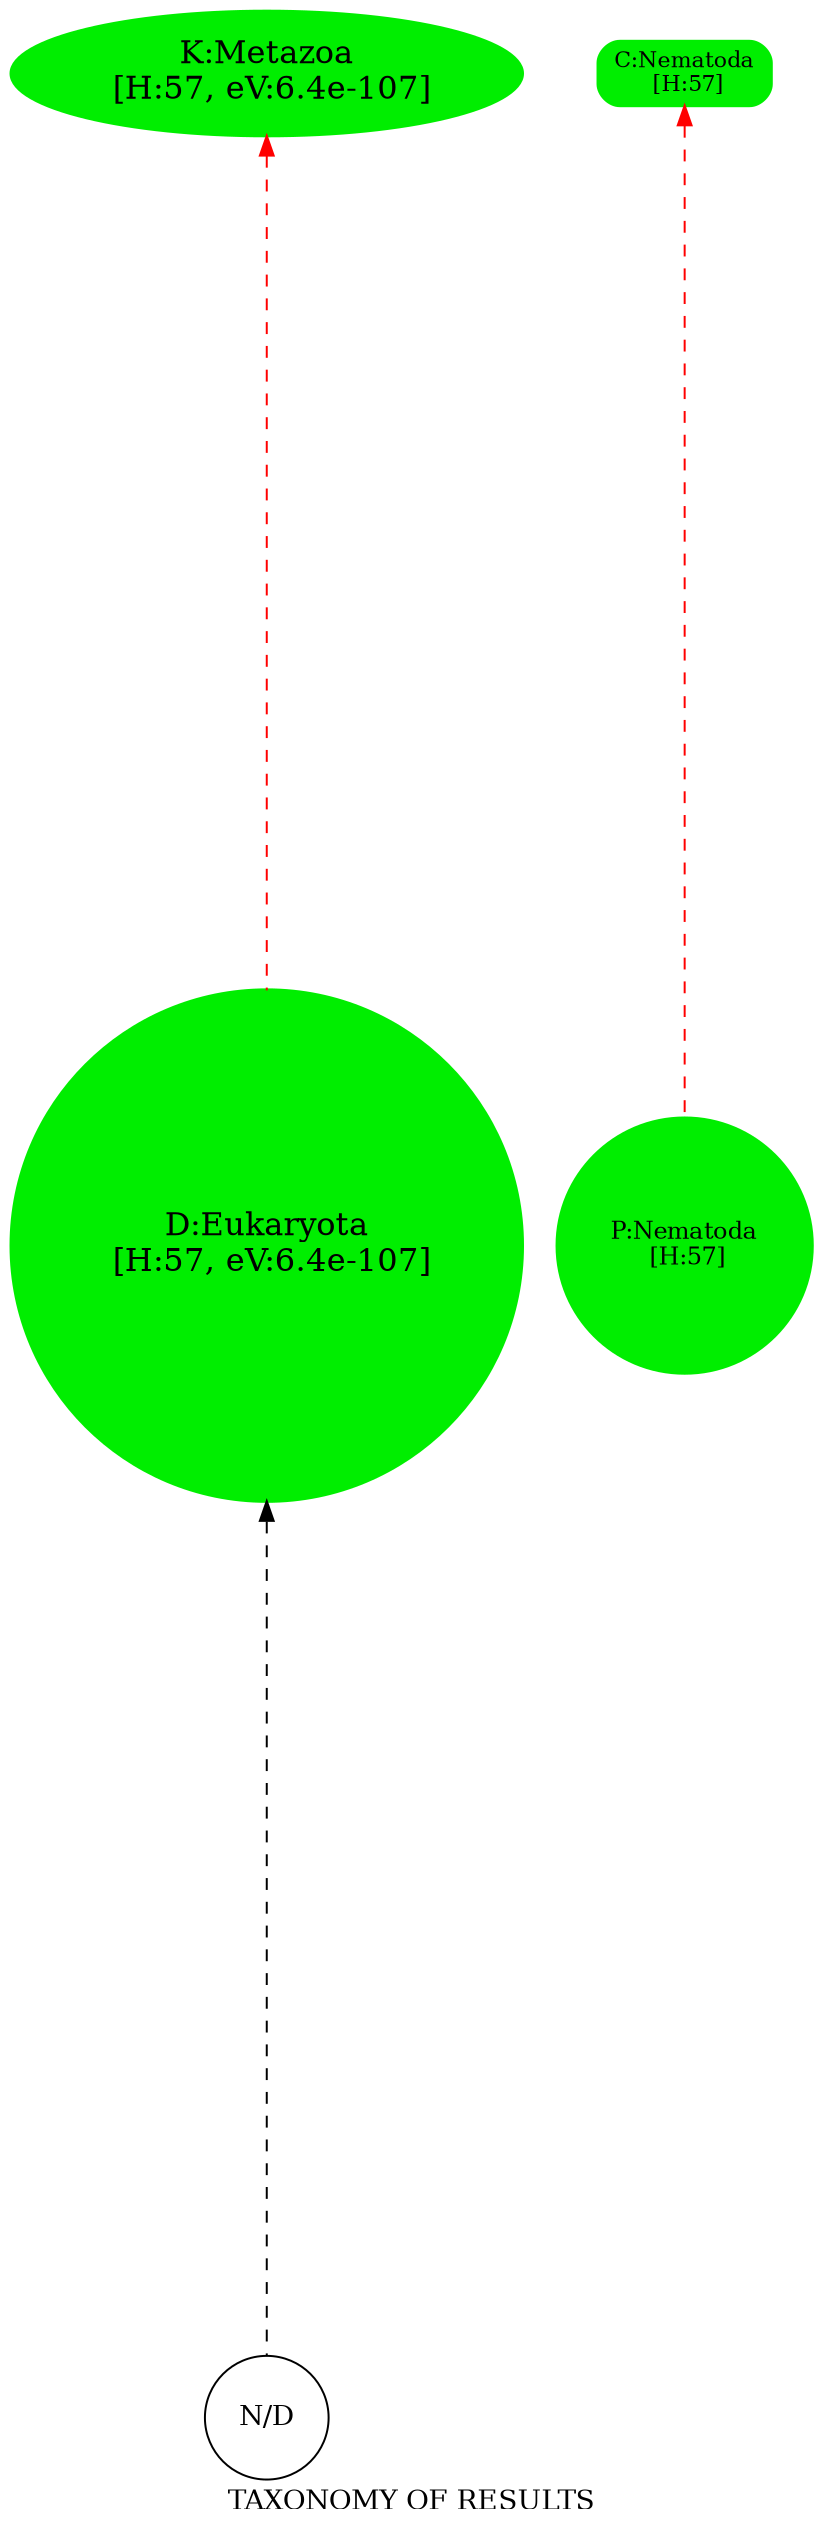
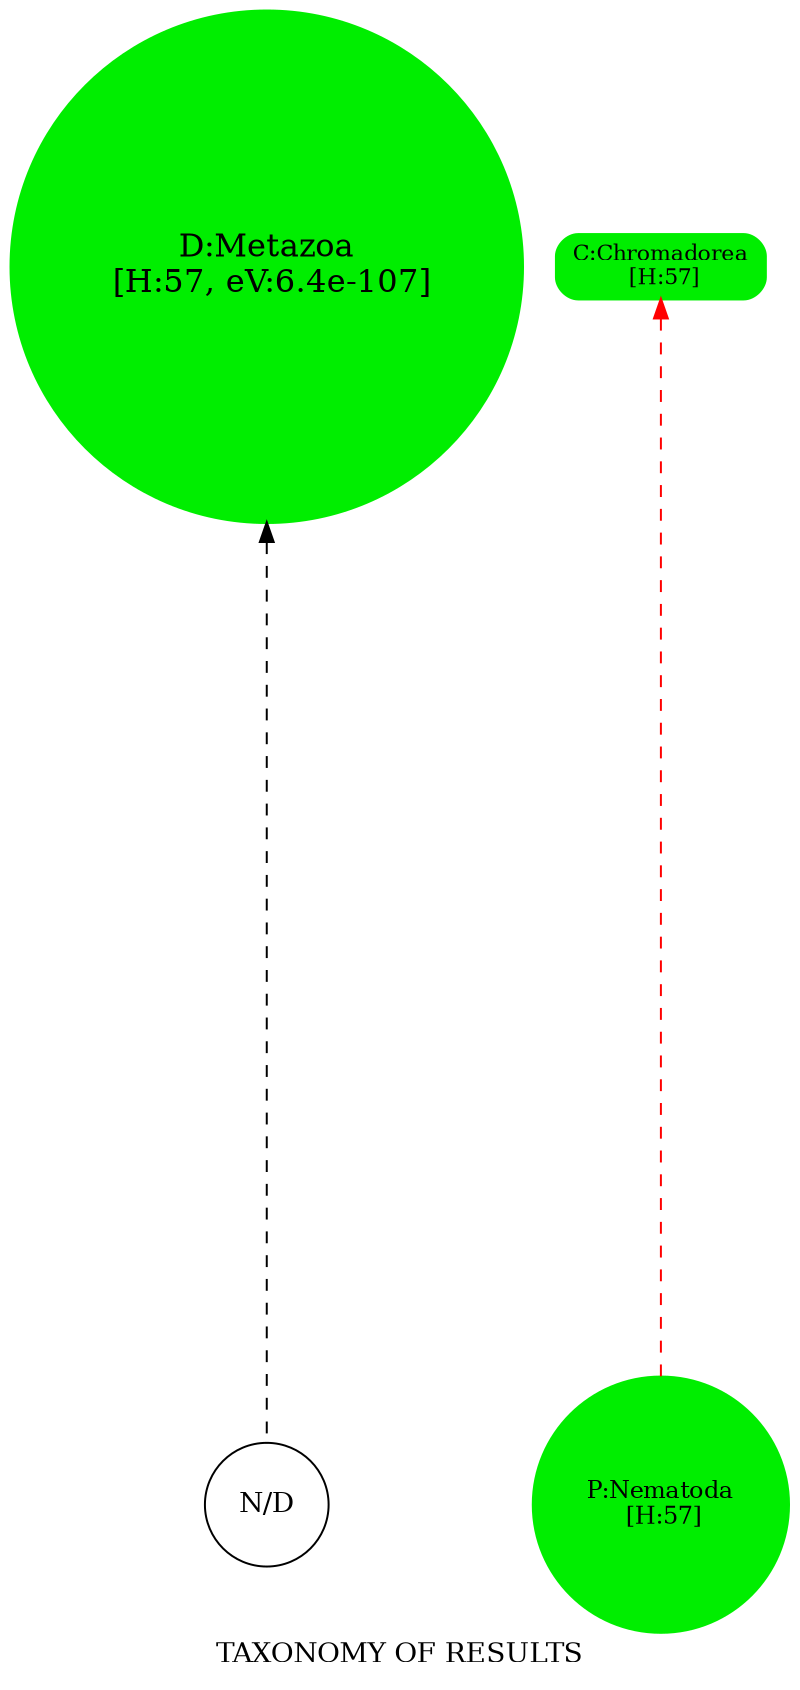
node "K:Metazoa [H:57, eV:6.4e-107]": removed
node "C:Nematoda [H:57]": label "C:Nematoda [H:57]" -> "C:Chromadorea [H:57]"
node "D:Eukaryota [H:57, eV:6.4e-107]": label "D:Eukaryota [H:57, eV:6.4e-107]" -> "D:Metazoa [H:57, eV:6.4e-107]"
